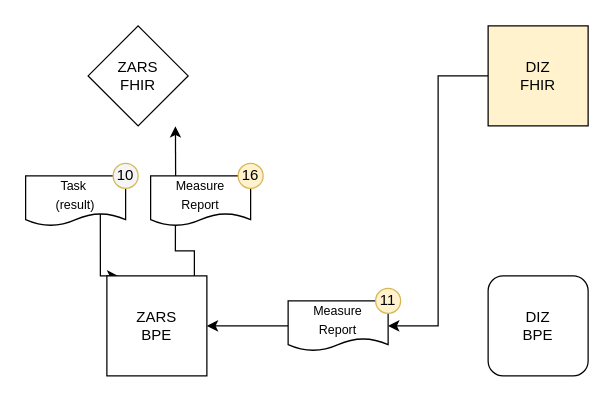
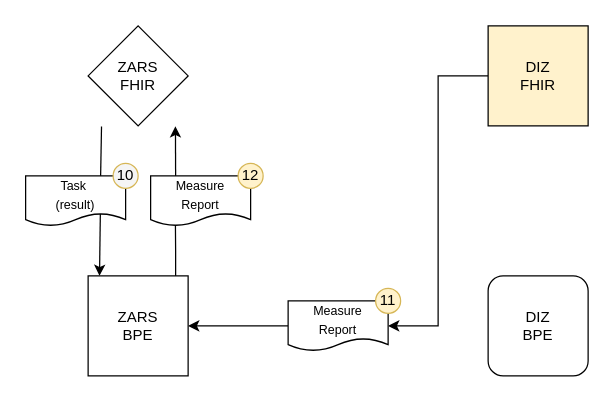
edge "ZARS FHIR" -- "Task (result)": added
node "16": label "16" -> "12"
node "ZARS BPE": moved (157, 326) -> (138, 326)
